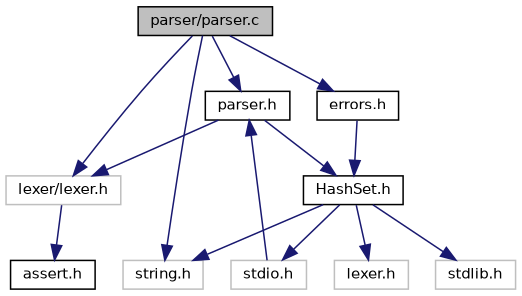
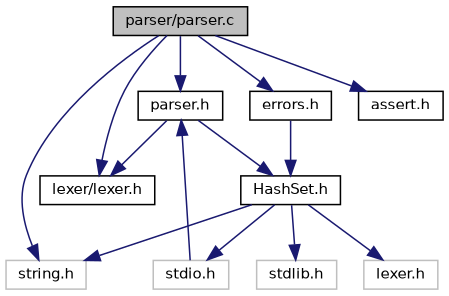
node "lexer/lexer.h": color grey75 -> black
edge "lexer/lexer.h" -> "assert.h": now "parser/parser.c" -> "assert.h"
